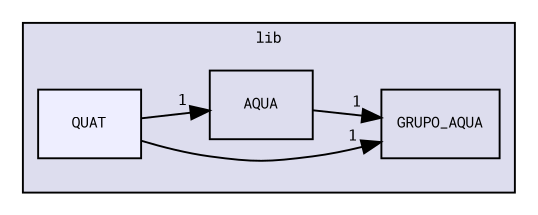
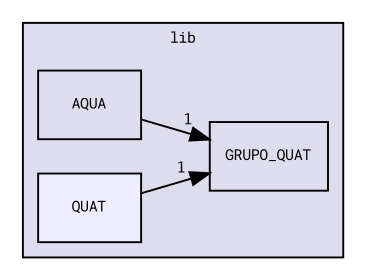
edge "QUAT" -> "AQUA": removed
node "GRUPO_AQUA": label "GRUPO_AQUA" -> "GRUPO_QUAT"
